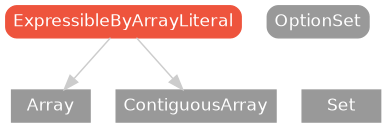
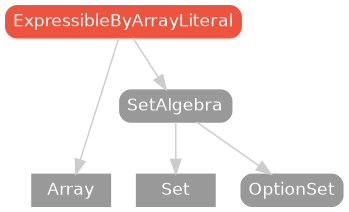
node "SetAlgebra": added
node "ContiguousArray": removed
